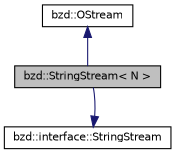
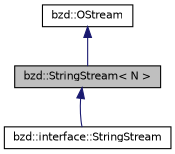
edge "bzd::StringStream< N >" -> "bzd::interface::StringStream": reversed
